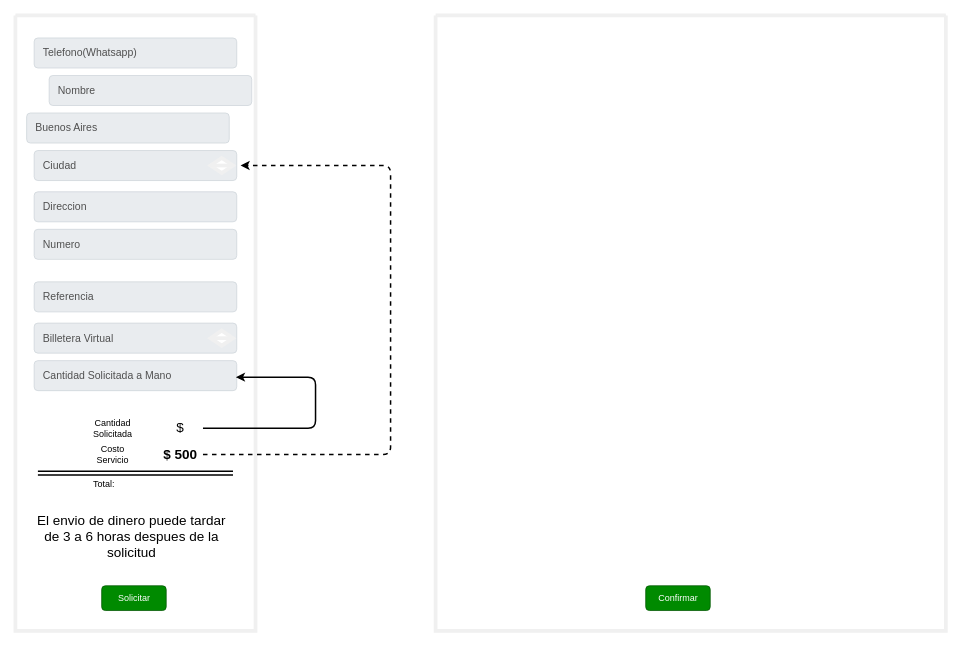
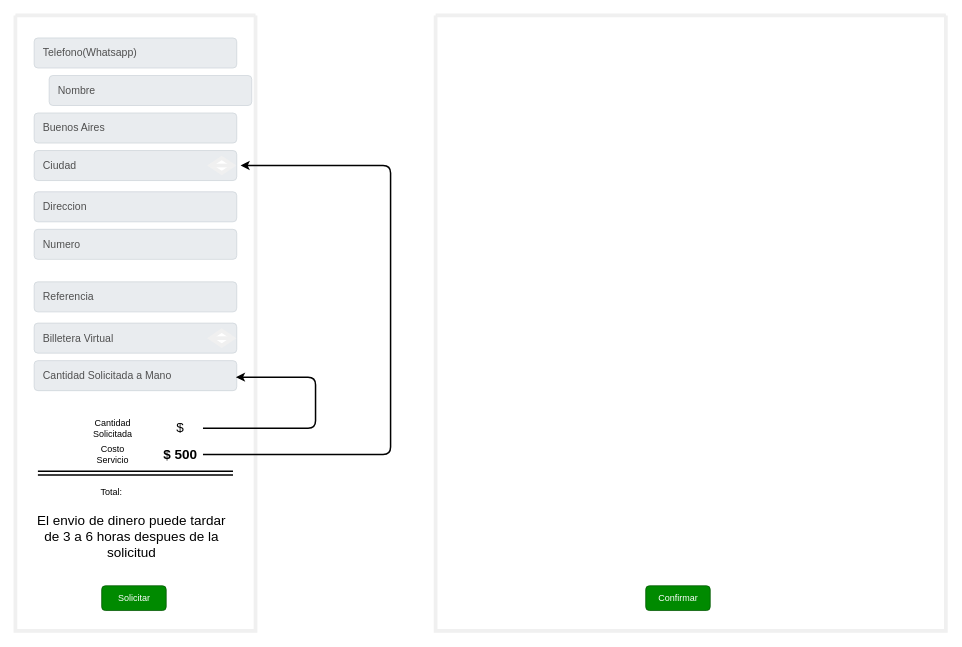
node "Buenos Aires": moved (128, 128) -> (135, 128)
edge "$ 500" -> "Ciudad": style dashed -> solid
node "Total:": moved (105, 484) -> (113, 492)
